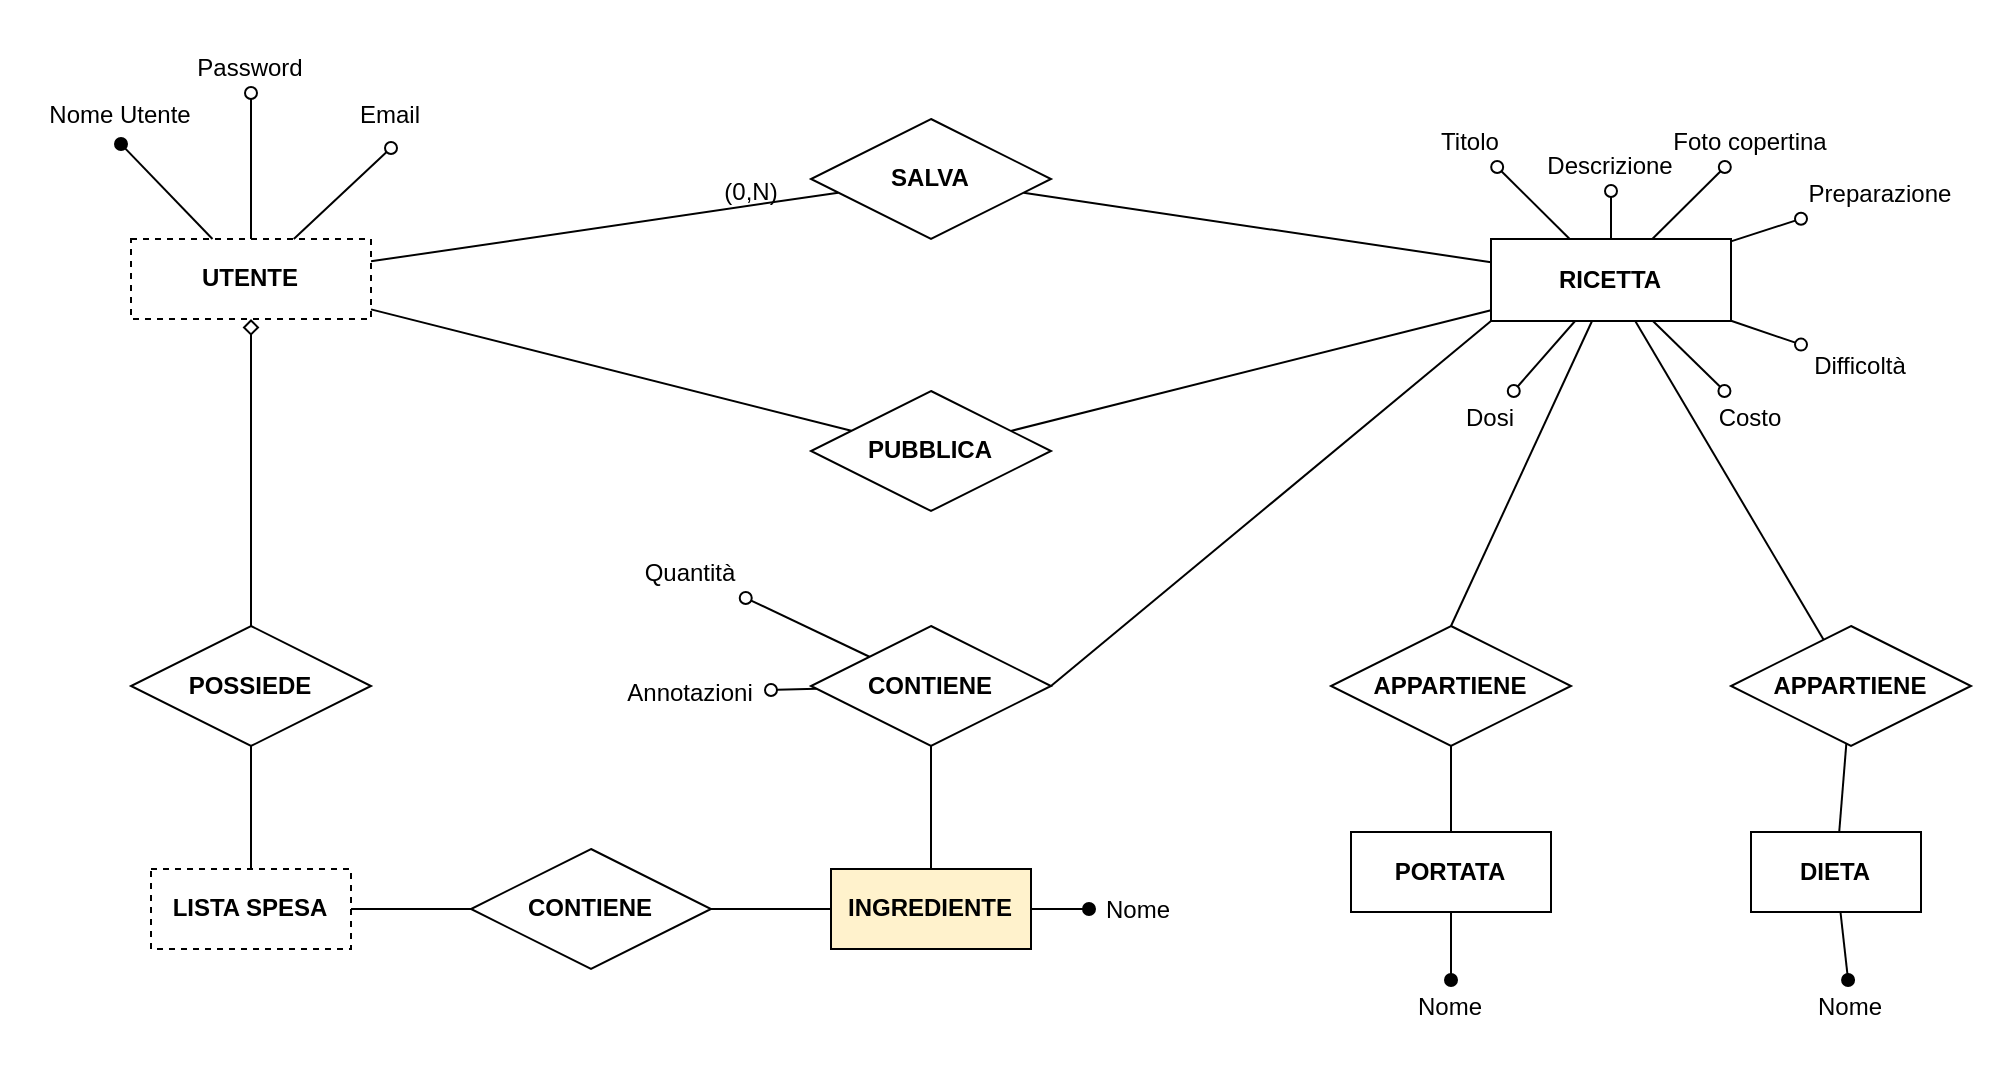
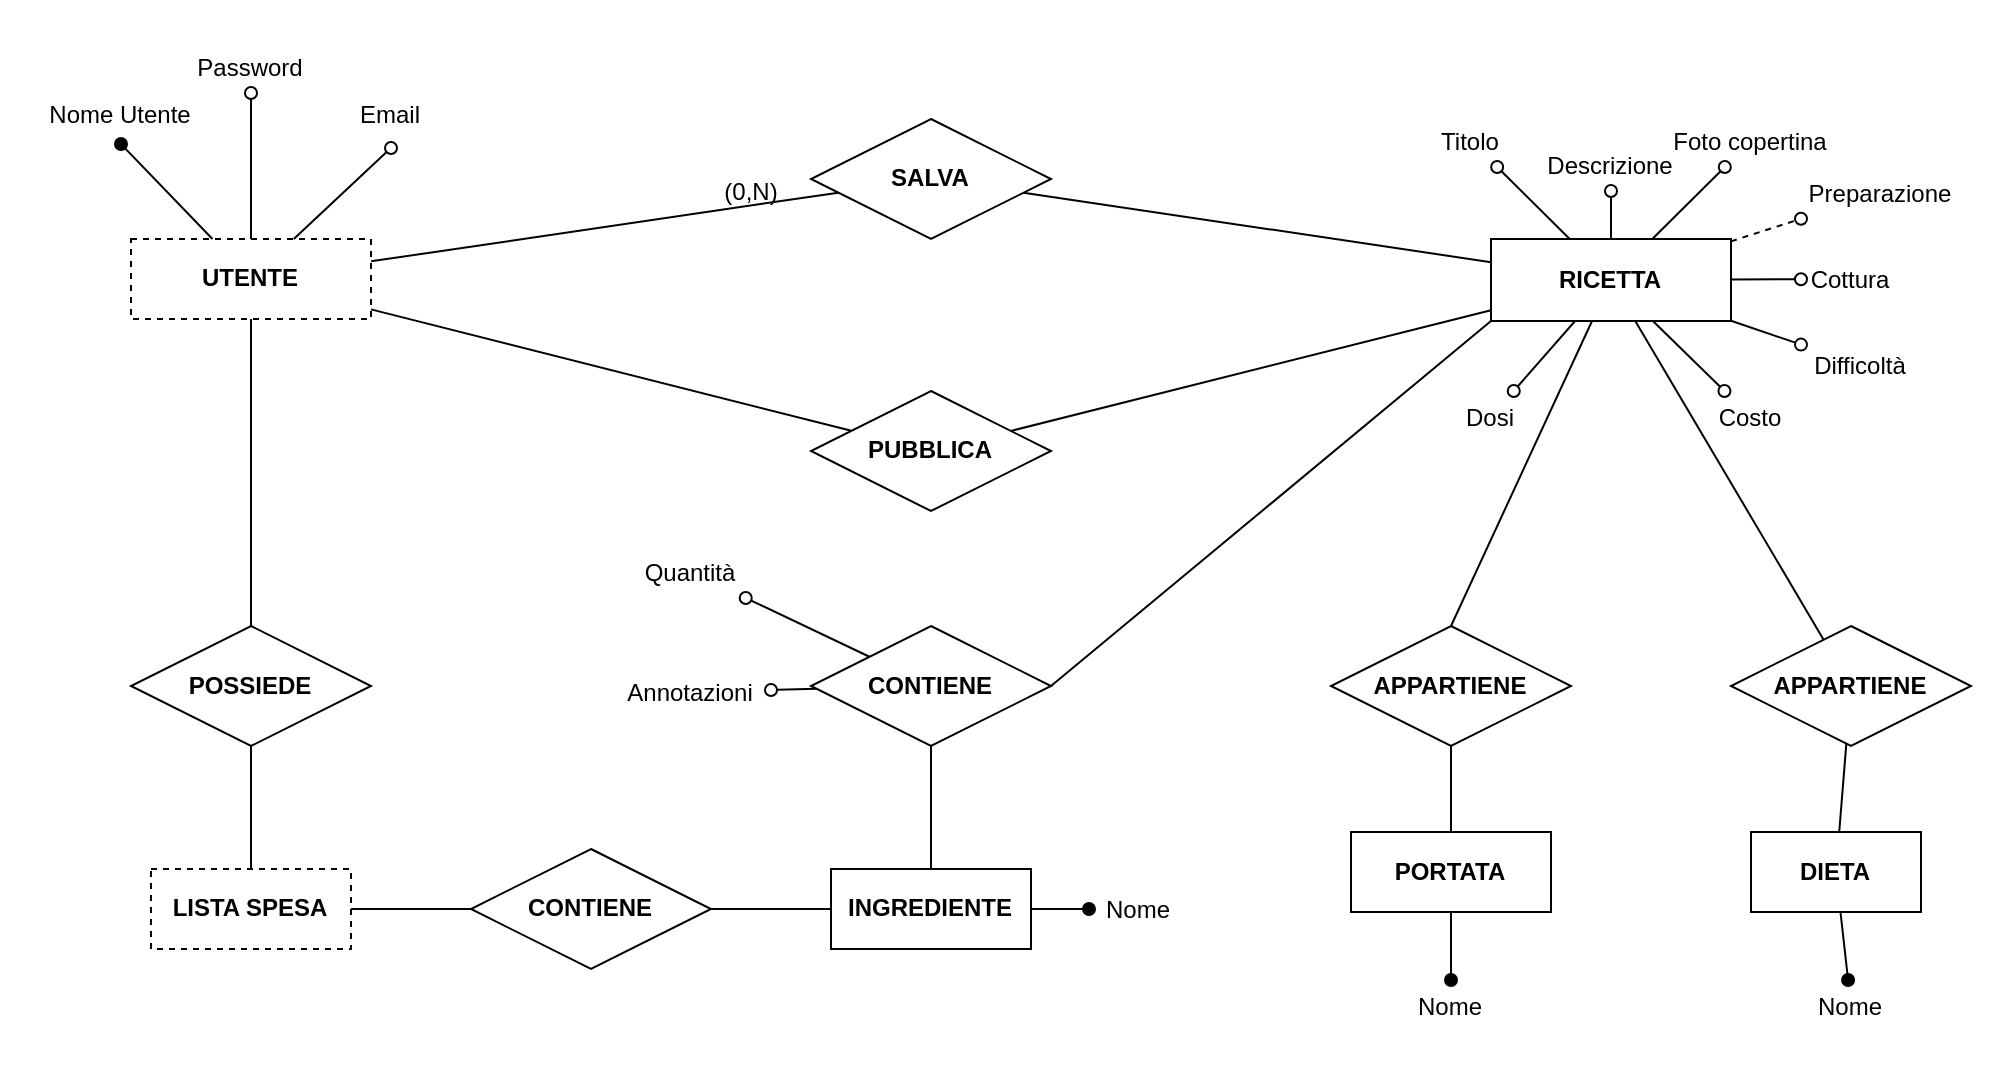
edge "RICETTA" -> "Preparazione": style solid -> dashed
edge "RICETTA" -> "Cottura": added
node "Cottura": added
edge "POSSIEDE" -> "UTENTE": arrowhead diamond -> none
node "INGREDIENTE": fillcolor #fff2cc -> #ffffff
